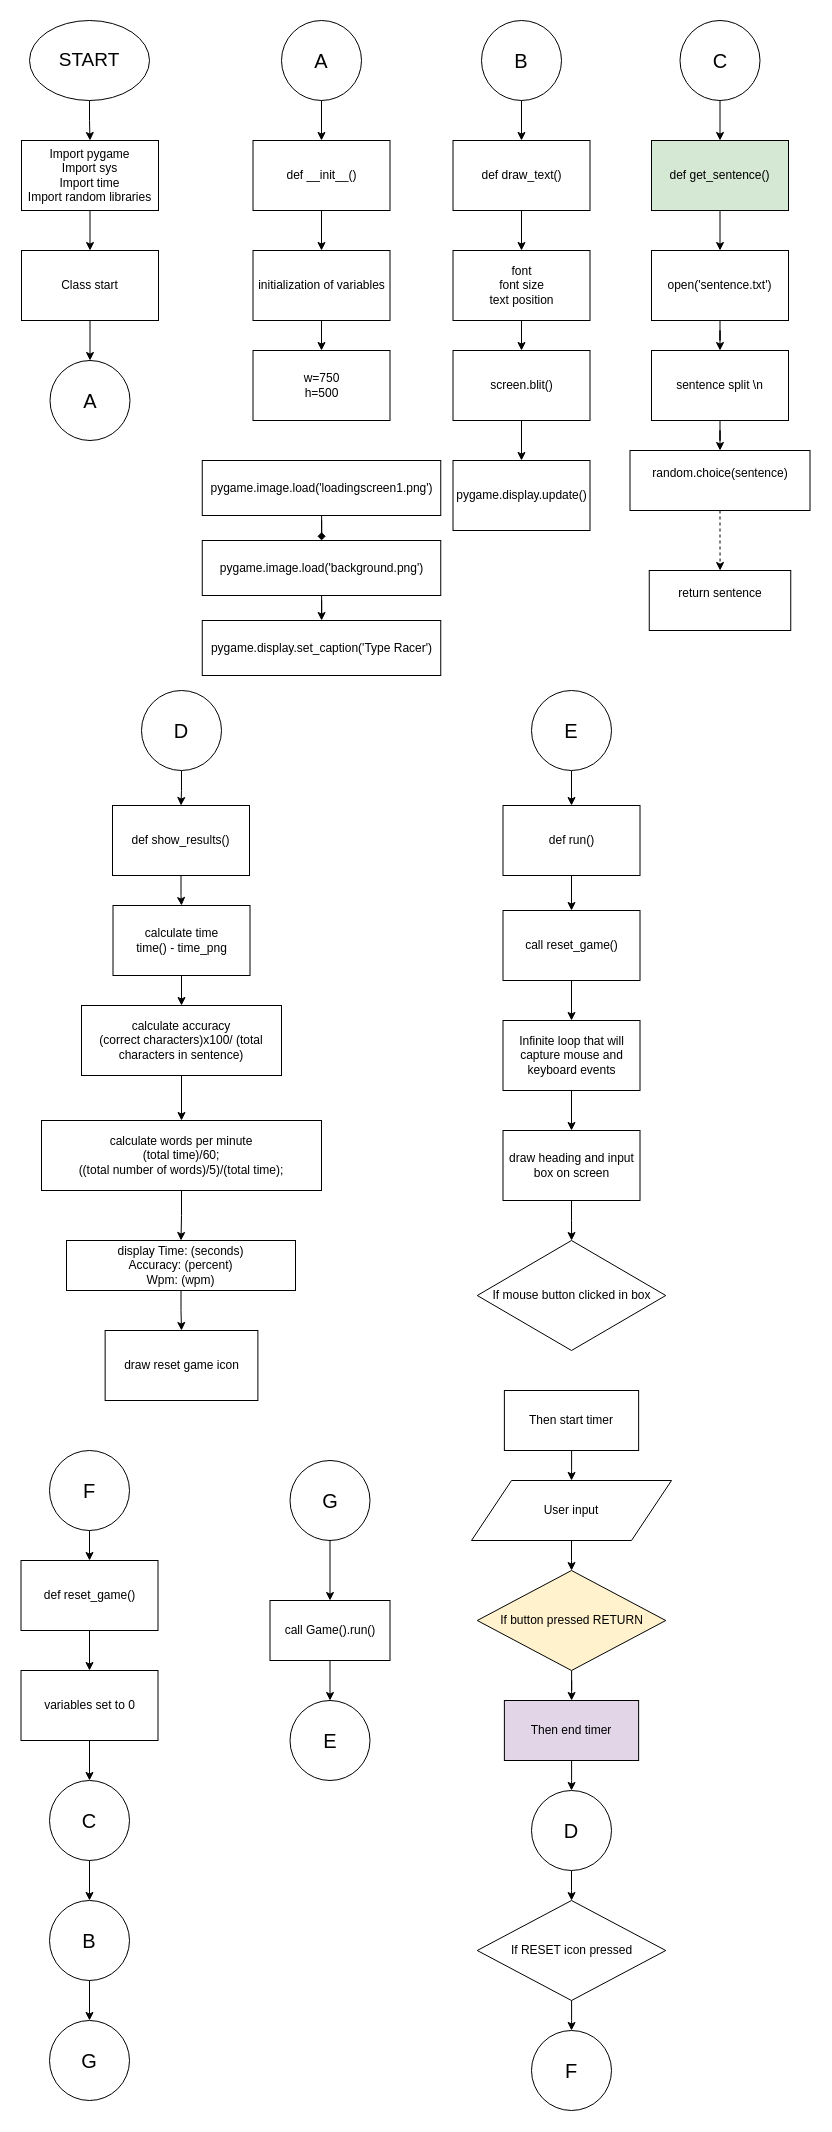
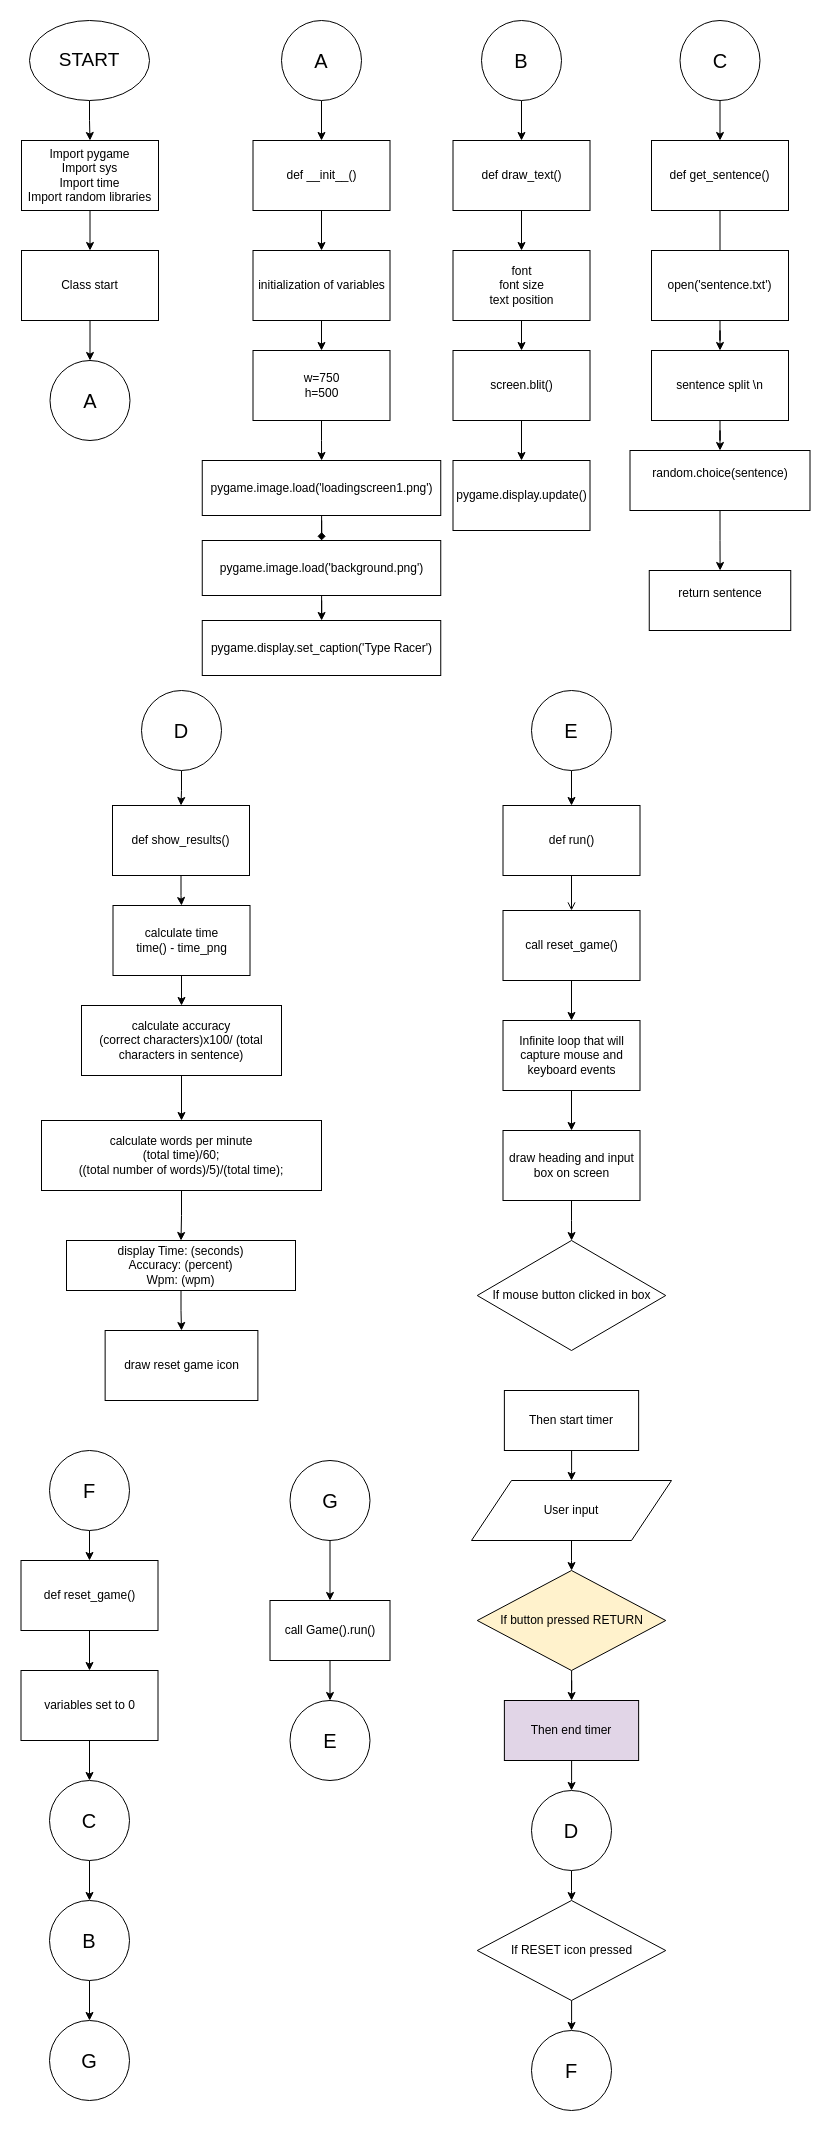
node "def get_sentence()": fillcolor #d5e8d4 -> #ffffff
edge "def get_sentence()" -> "open('sentence.txt')": arrowhead classic -> none
edge "w=750 h=500" -> "pygame.image.load('loadingscreen1.png')": added
edge "random.choice(sentence)" -> "return sentence": style dashed -> solid
edge "def run()" -> "call reset_game()": arrowhead classic -> open
